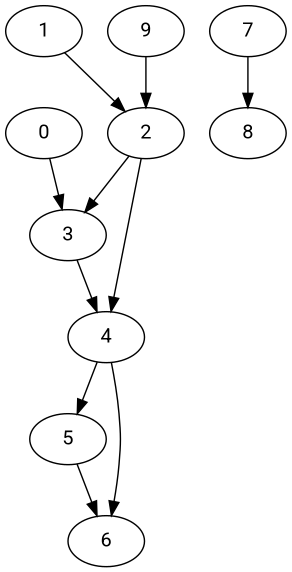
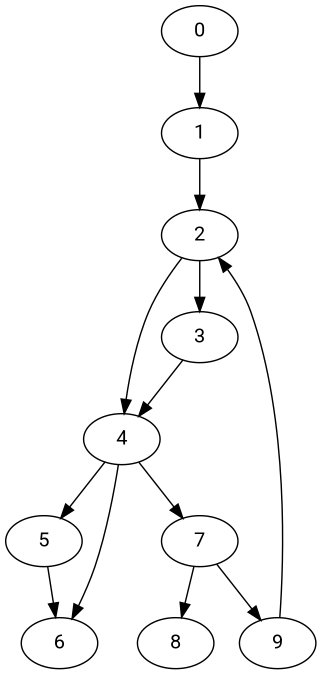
edge "0" -> "3": now "0" -> "1"
edge "4" -> "7": added
edge "7" -> "9": added
